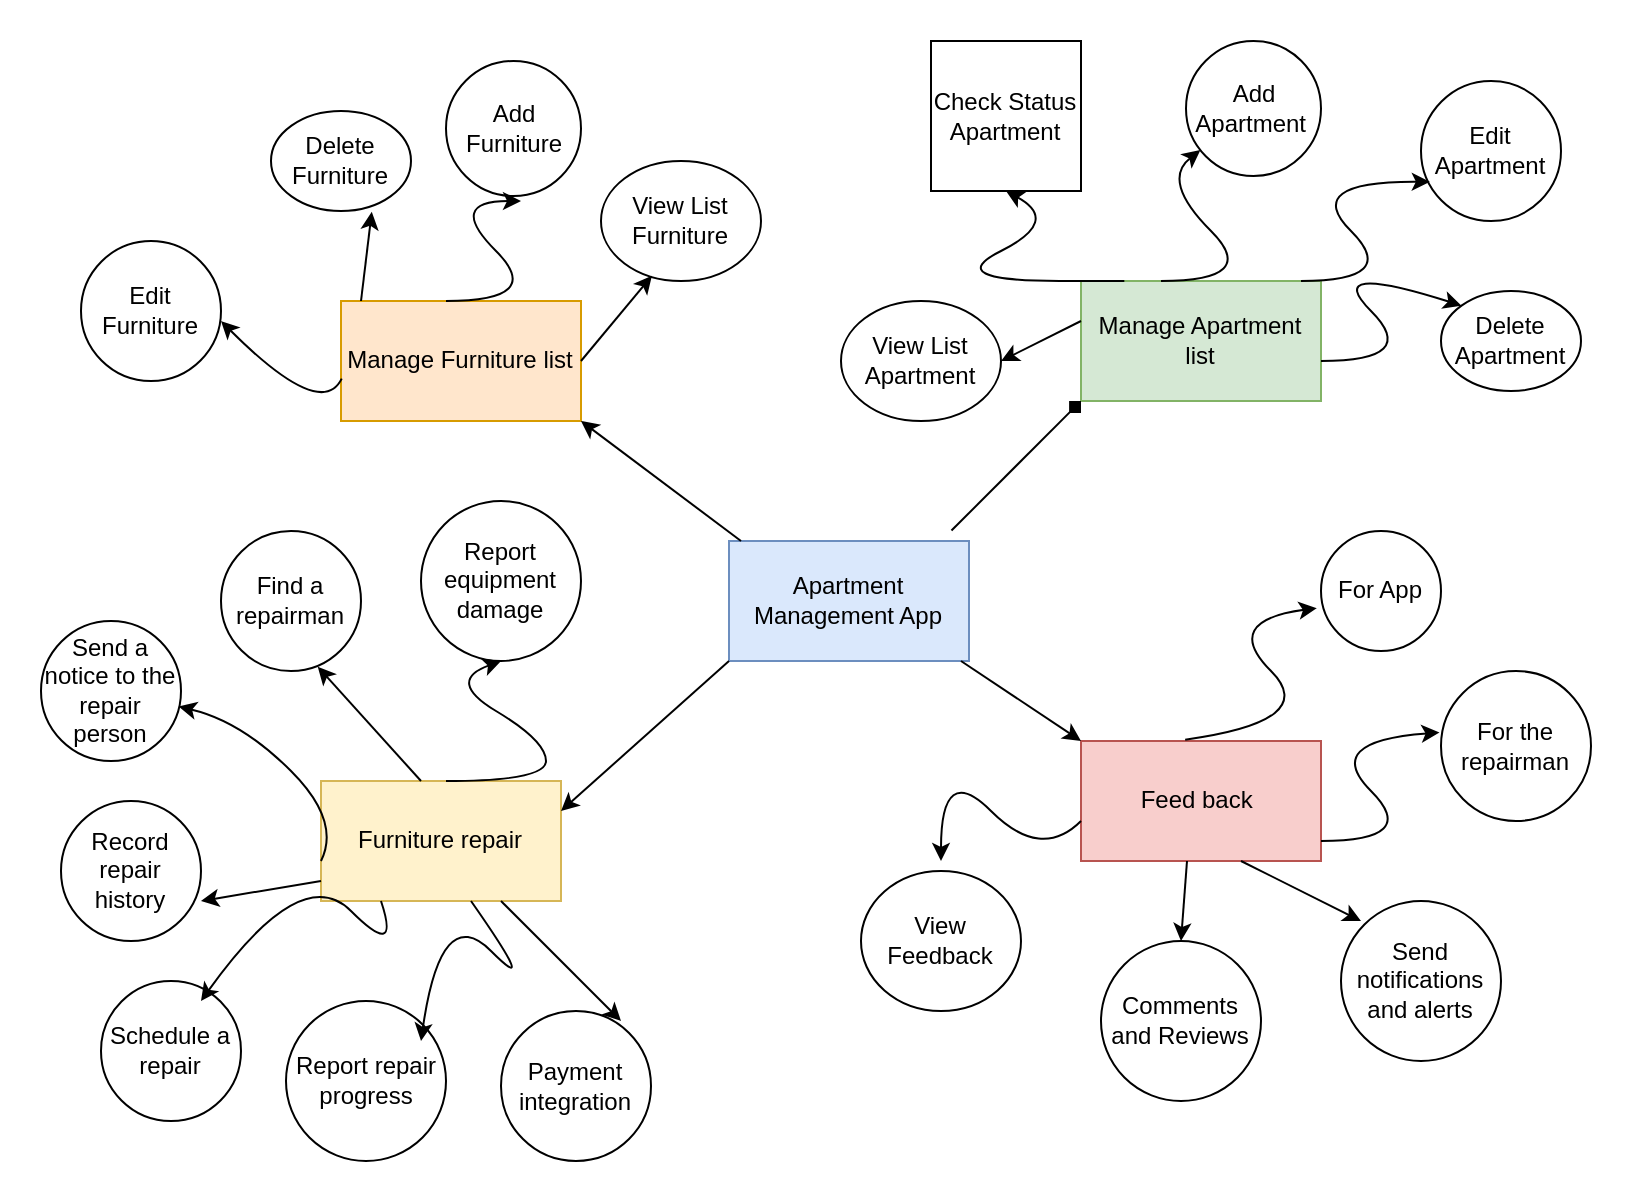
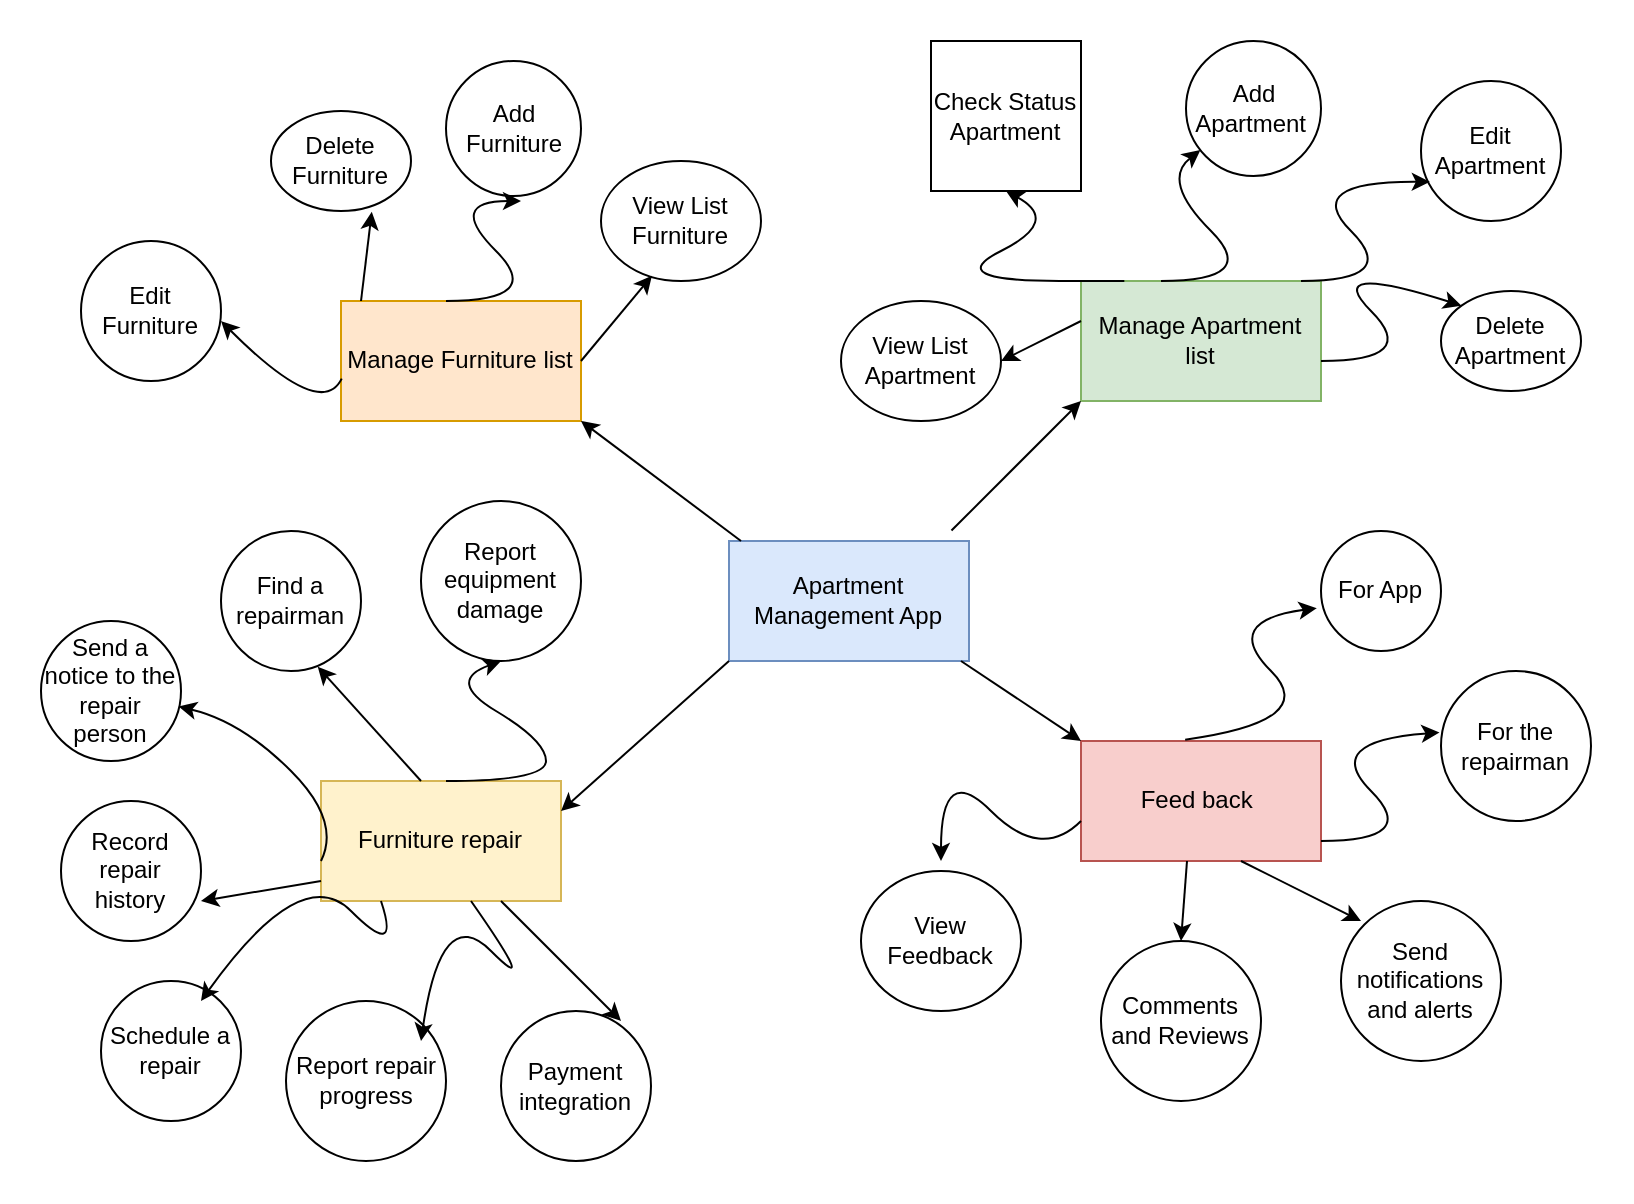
edge "Apartment Management App" -> "Manage Apartment list": arrowhead diamond -> classic
